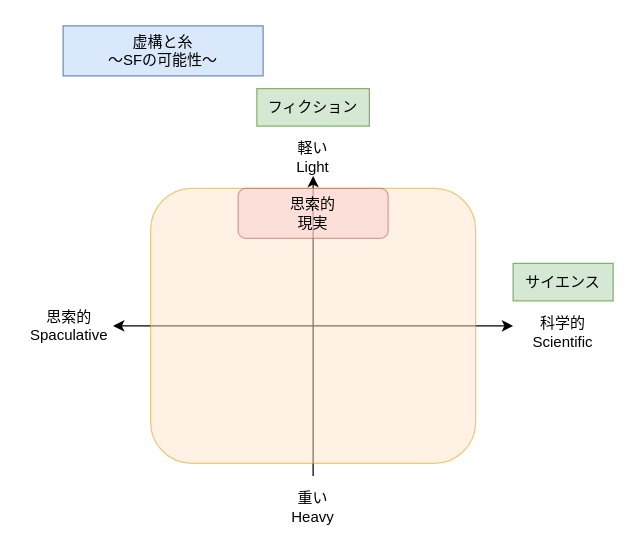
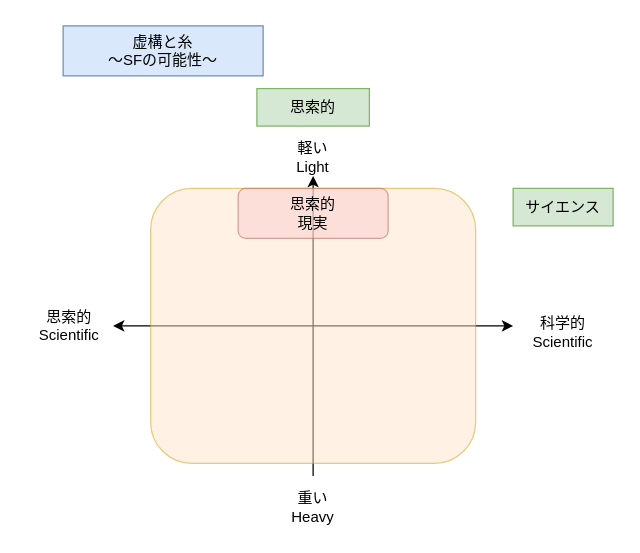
node "フィクション": label "フィクション" -> "思索的"
node "サイエンス": moved (563, 282) -> (563, 207)
node "思索的 Spaculative": label "思索的 Spaculative" -> "思索的 Scientific"
